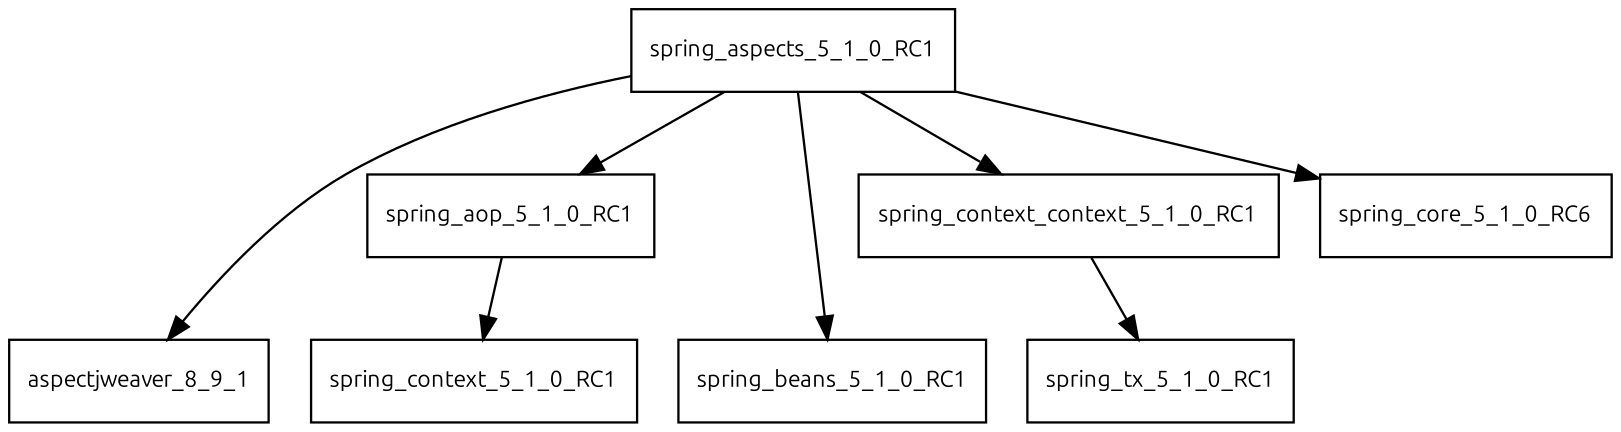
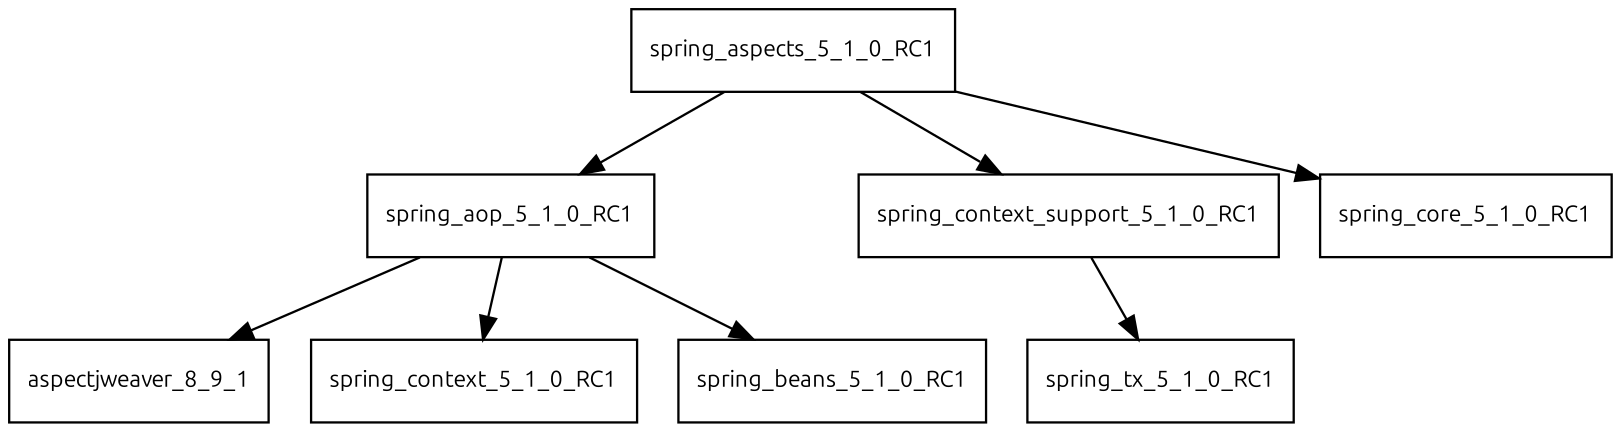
edge "spring_aspects_5_1_0_RC1" -> "aspectjweaver_8_9_1": now "spring_aop_5_1_0_RC1" -> "aspectjweaver_8_9_1"
edge "spring_aspects_5_1_0_RC1" -> "spring_beans_5_1_0_RC1": now "spring_aop_5_1_0_RC1" -> "spring_beans_5_1_0_RC1"
node "spring_context_context_5_1_0_RC1": label "spring_context_context_5_1_0_RC1" -> "spring_context_support_5_1_0_RC1"
node "spring_core_5_1_0_RC6": label "spring_core_5_1_0_RC6" -> "spring_core_5_1_0_RC1"
